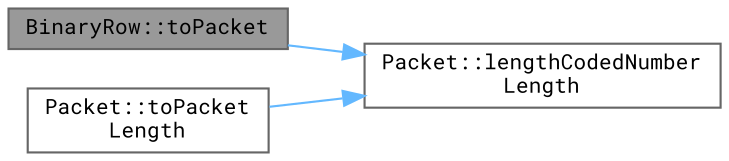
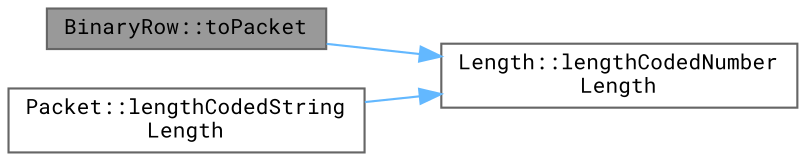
node "Packet::lengthCodedNumber Length": label "Packet::lengthCodedNumber Length" -> "Length::lengthCodedNumber Length"
node "Packet::toPacket Length": label "Packet::toPacket Length" -> "Packet::lengthCodedString Length"
